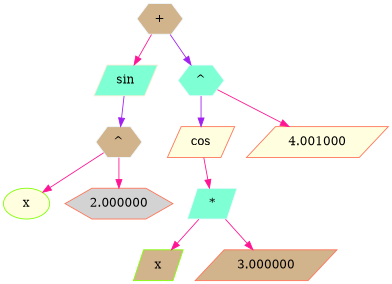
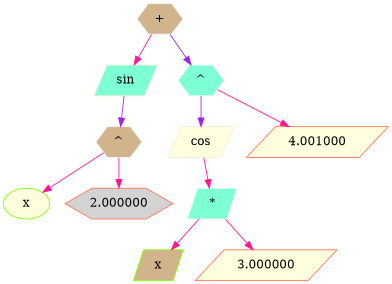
node "cos": color coral1 -> antiquewhite
node "3.000000": fillcolor tan -> lightyellow
